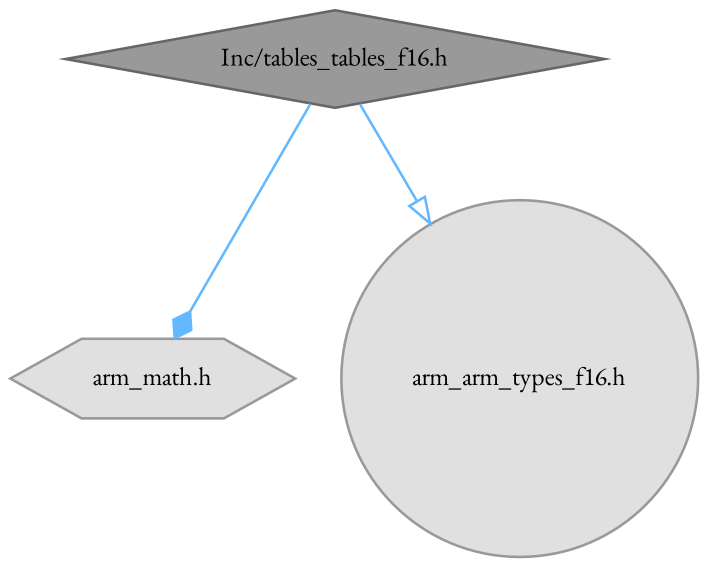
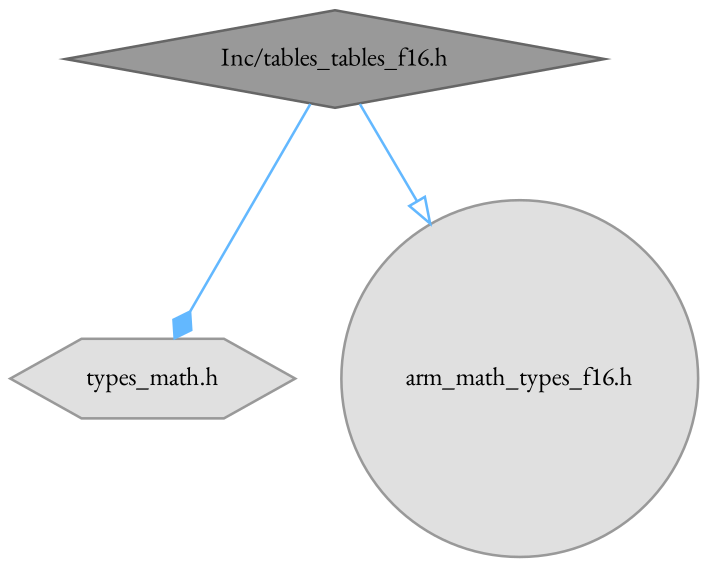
node "arm_math.h": label "arm_math.h" -> "types_math.h"
node "arm_arm_types_f16.h": label "arm_arm_types_f16.h" -> "arm_math_types_f16.h"
